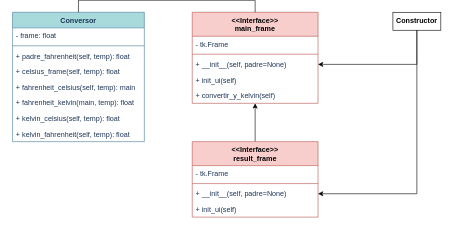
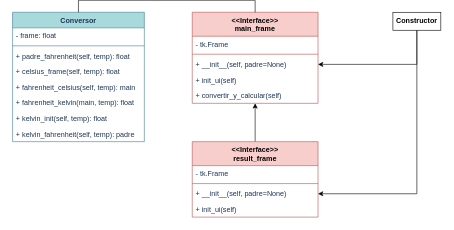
node "+ convertir_y_kelvin(self)": label "+ convertir_y_kelvin(self)" -> "+ convertir_y_calcular(self)"
node "+ kelvin_celsius(self, temp): float": label "+ kelvin_celsius(self, temp): float" -> "+ kelvin_init(self, temp): float"
node "+ kelvin_fahrenheit(self, temp): float": label "+ kelvin_fahrenheit(self, temp): float" -> "+ kelvin_fahrenheit(self, temp): padre"
